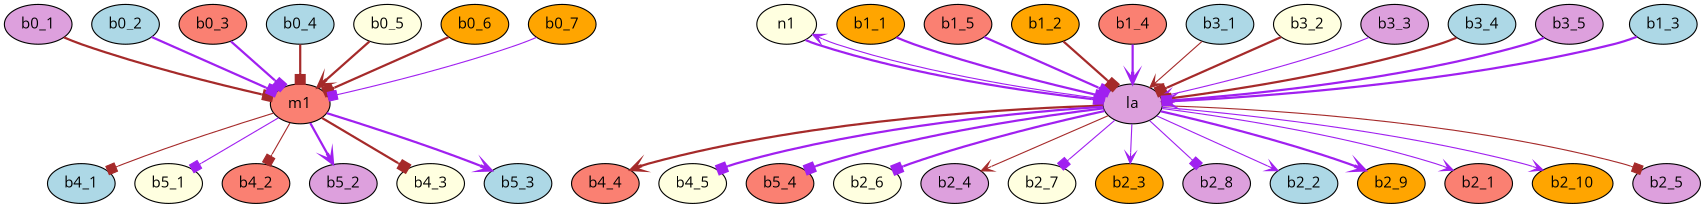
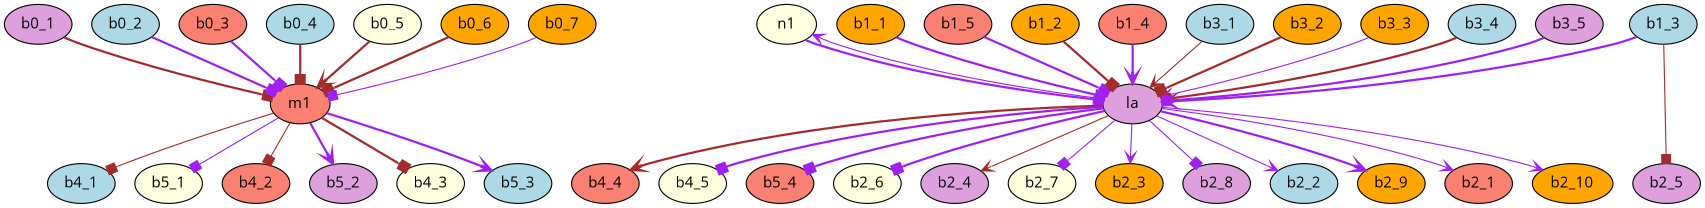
node "b3_2": fillcolor lightyellow -> orange
node "b3_3": fillcolor plum -> orange
edge "la" -> "b2_5": now "b1_3" -> "b2_5"
